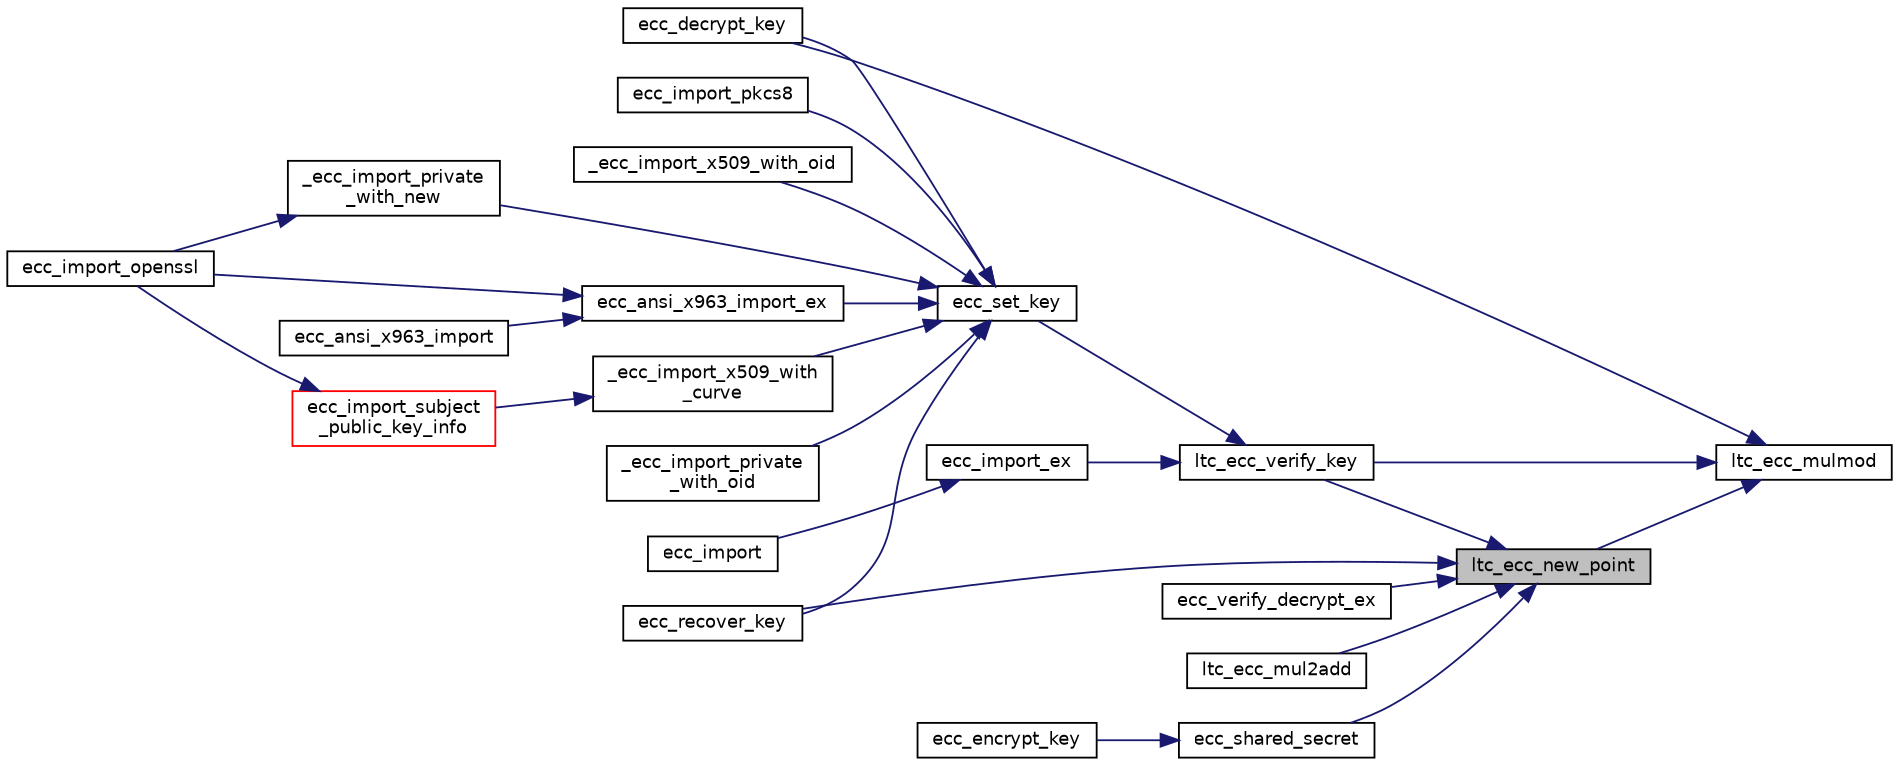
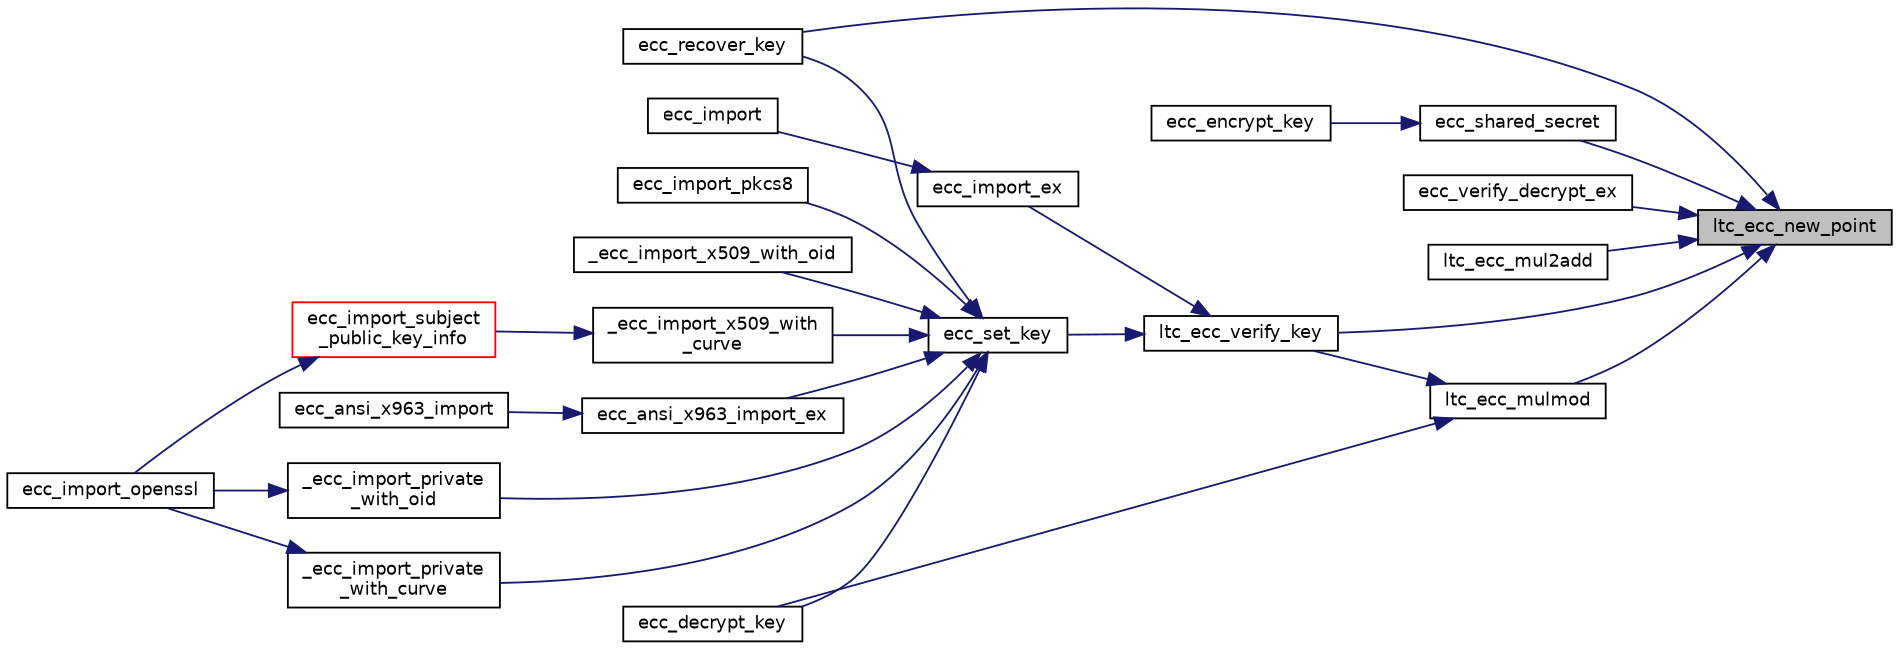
node "_ecc_import_private _with_new": label "_ecc_import_private _with_new" -> "_ecc_import_private _with_curve"
edge "ecc_import_openssl" -> "ecc_ansi_x963_import_ex": now "ecc_import_openssl" -> "_ecc_import_private _with_oid"
edge "ltc_ecc_new_point" -> "ltc_ecc_mulmod": reversed
